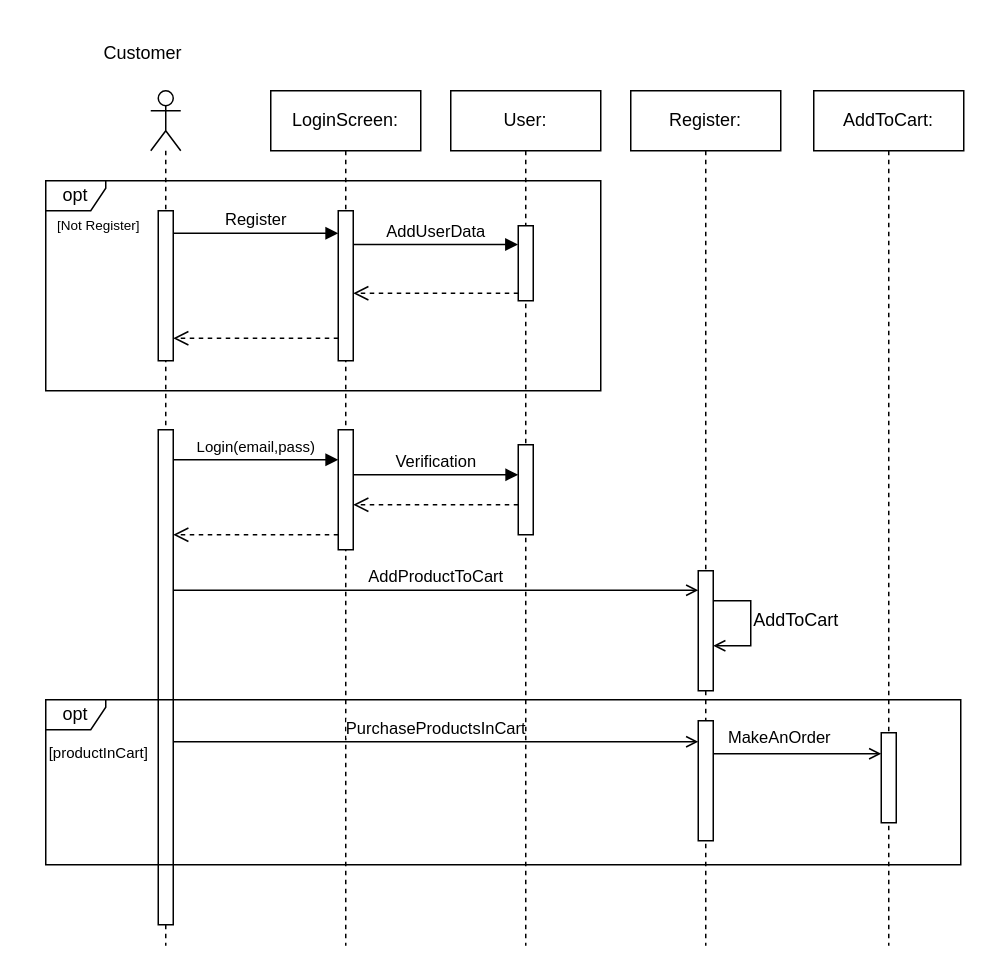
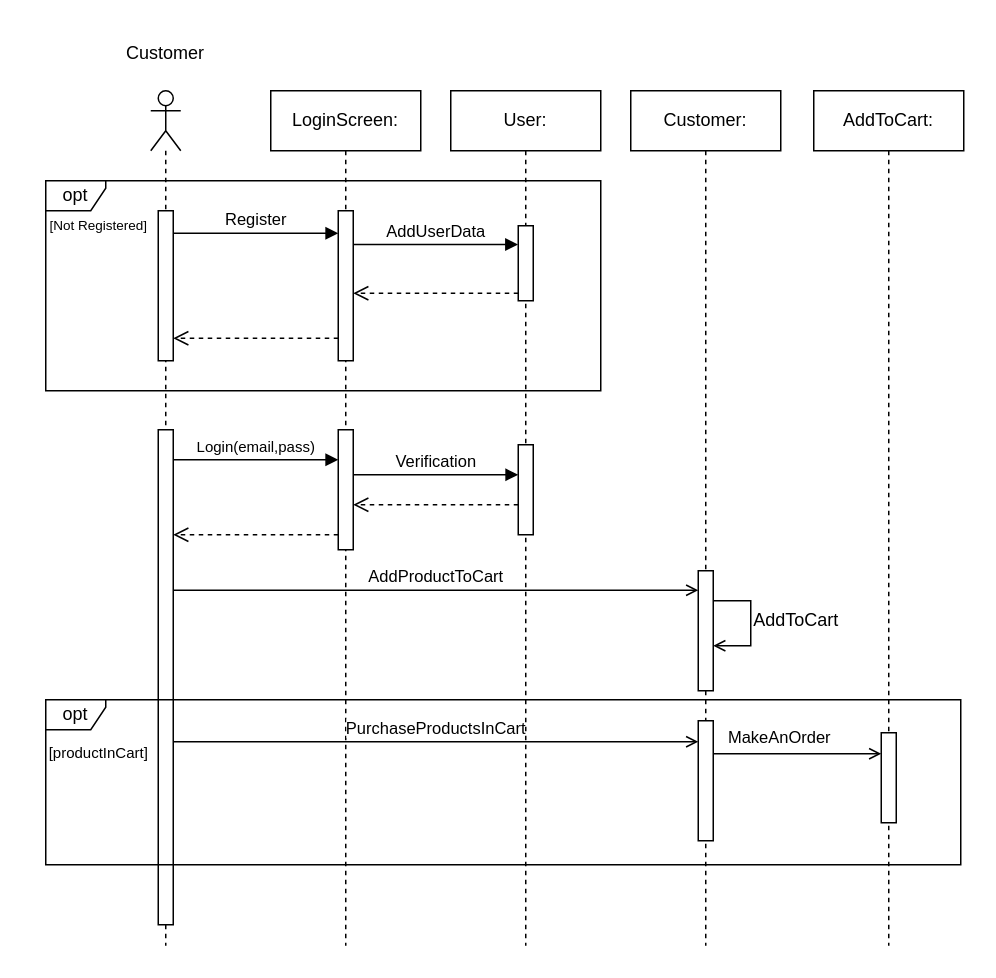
node "Customer": moved (143, 53) -> (166, 53)
node "Register:": label "Register:" -> "Customer:"
node "[Not Register]": label "[Not Register]" -> "[Not Registered]"
